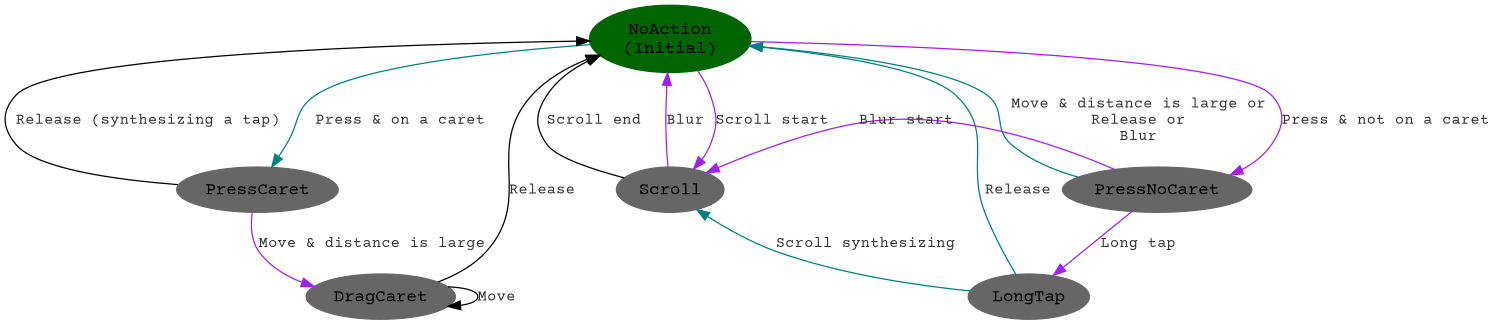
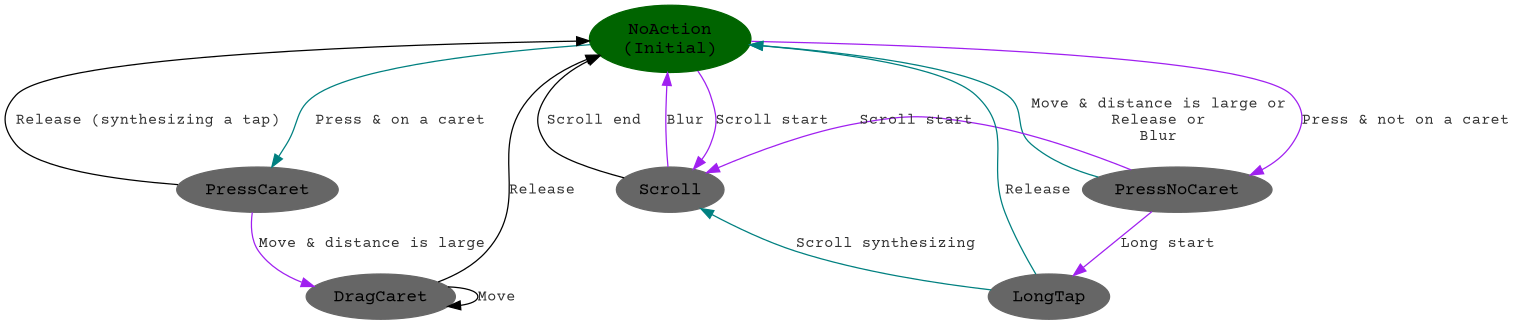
edge "PressNoCaret" -> "Scroll": label "Blur start" -> "Scroll start"
edge "PressNoCaret" -> "LongTap": label "Long tap" -> "Long start"
